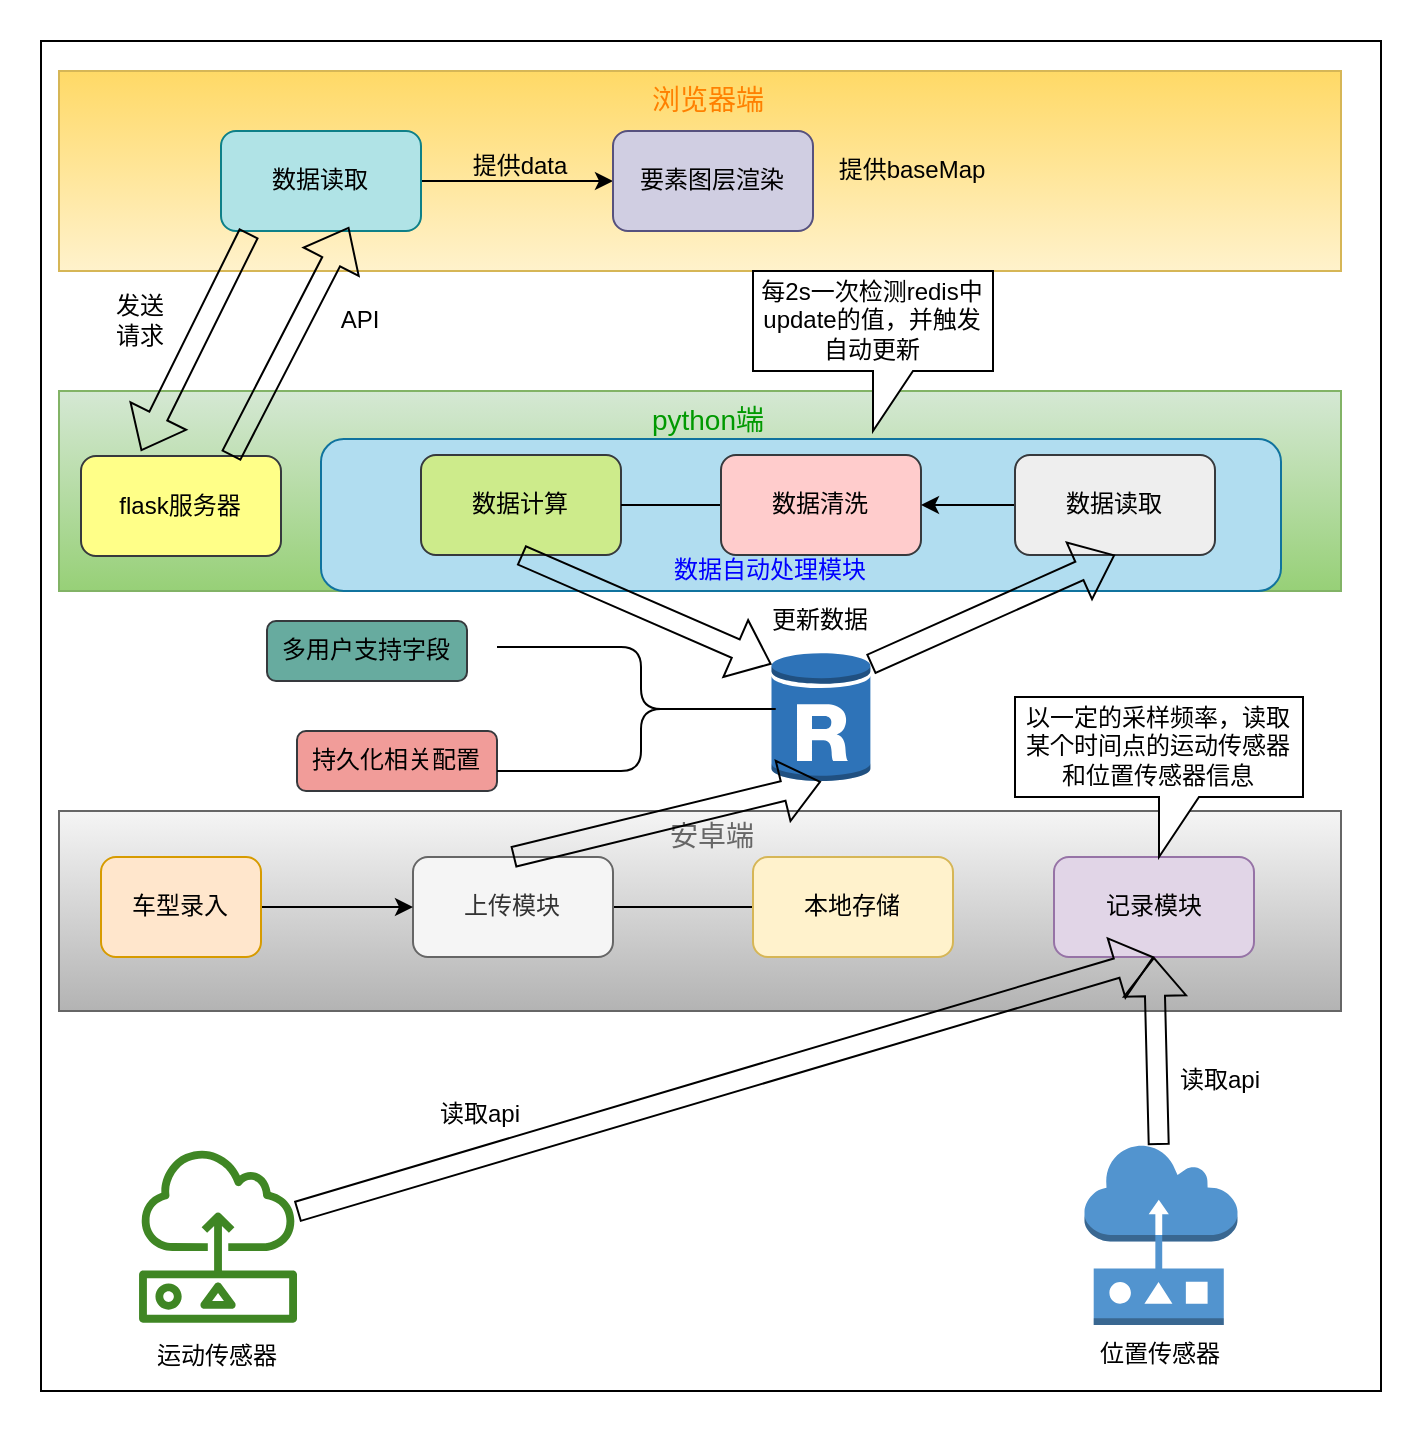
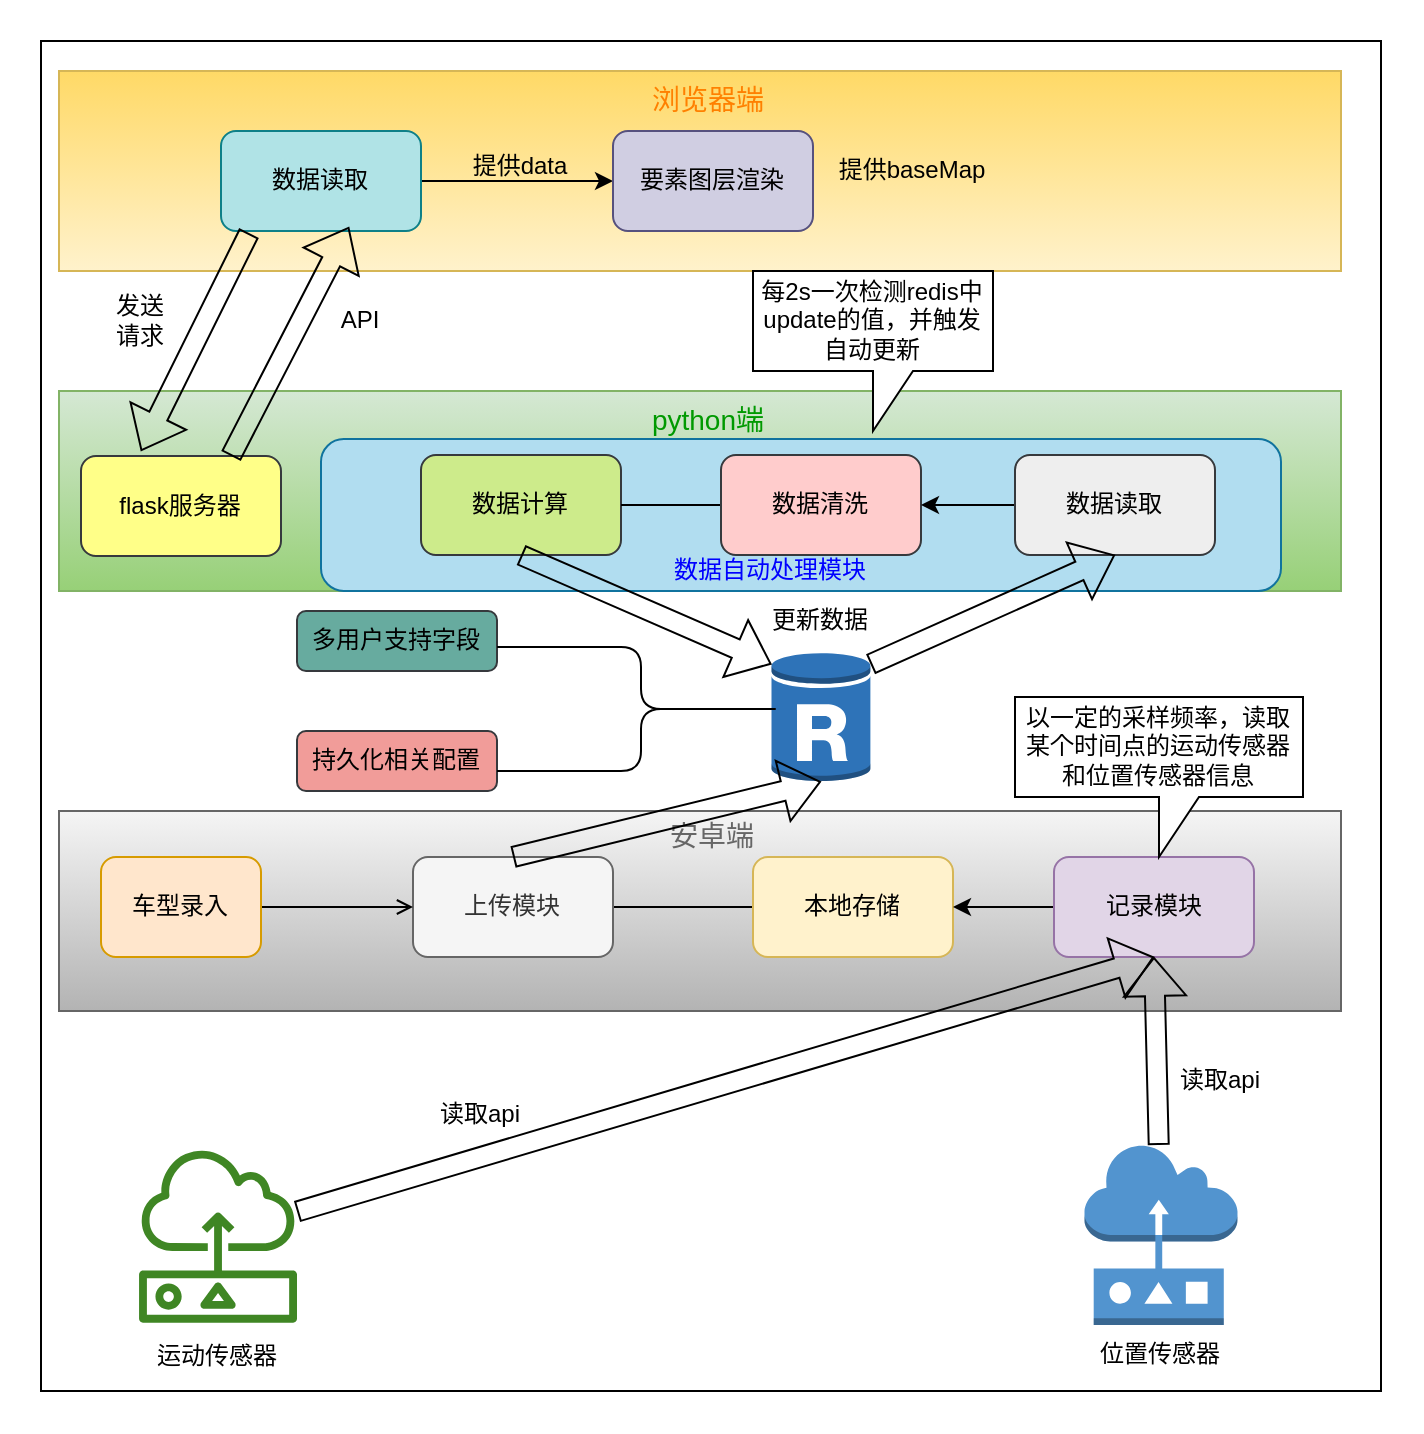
node "多用户支持字段": moved (367, 651) -> (397, 641)
edge "车型录入" -> "上传模块": arrowhead classic -> open
edge "记录模块" -> "本地存储": added
